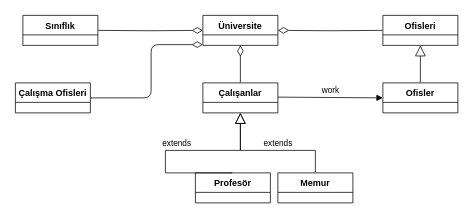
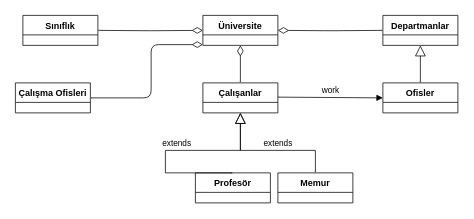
node "Ofisleri": label "Ofisleri" -> "Departmanlar"
